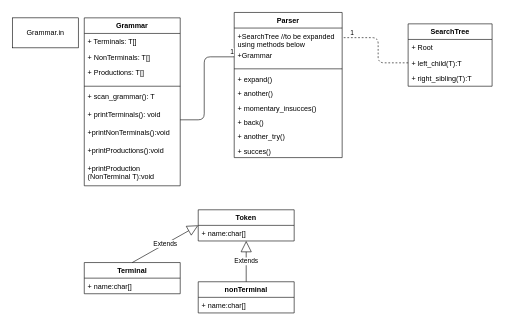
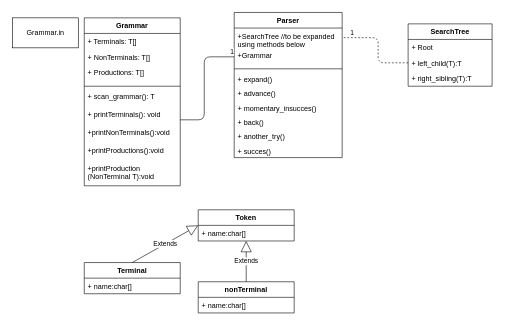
node "+ another()": label "+ another()" -> "+ advance()"
